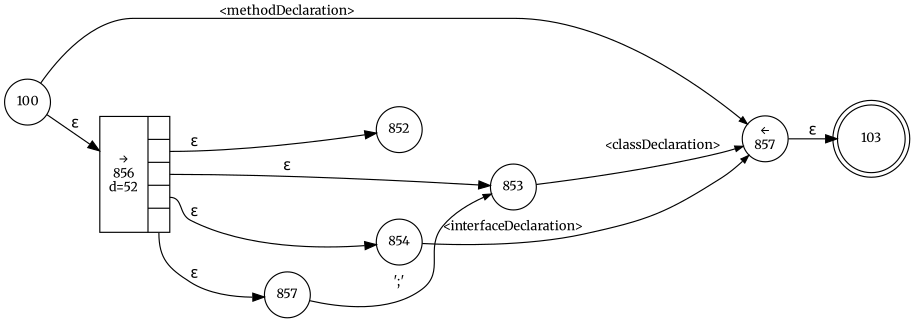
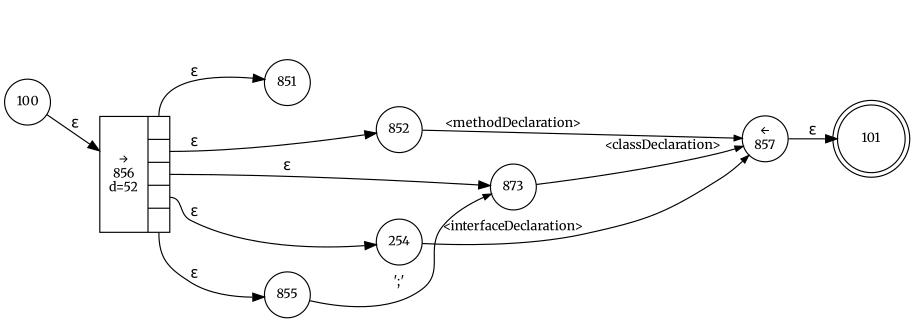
edge "100" -> "← 857": now "852" -> "← 857"
node "851": added
node "103": label "103" -> "101"
node "853": label "853" -> "873"
node "854": label "854" -> "254"
node "857": label "857" -> "855"
